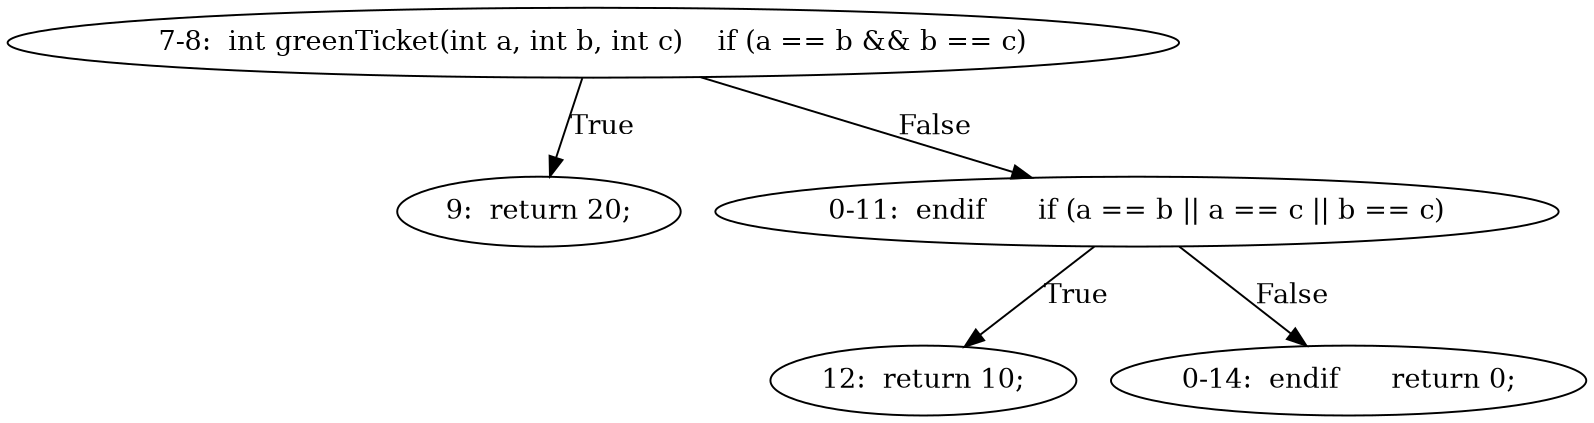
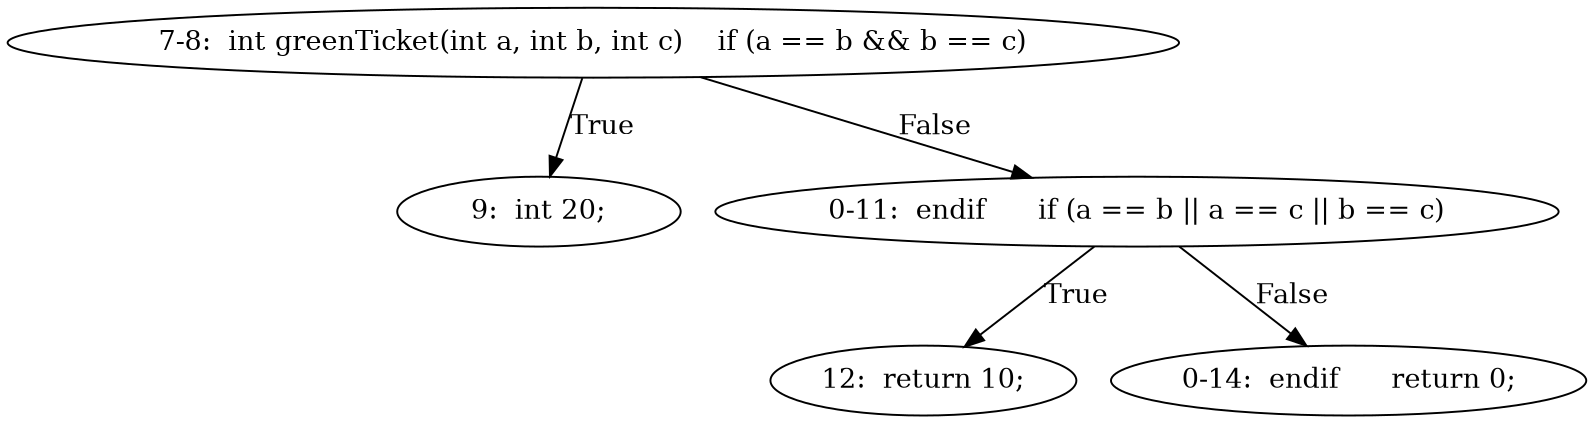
node "9:  return 20;": label "9:  return 20;" -> "9:  int 20;"
